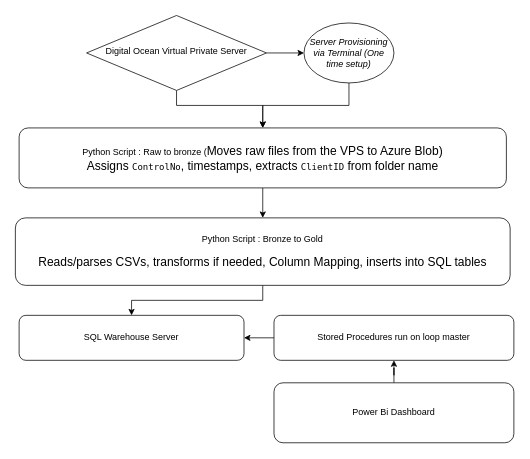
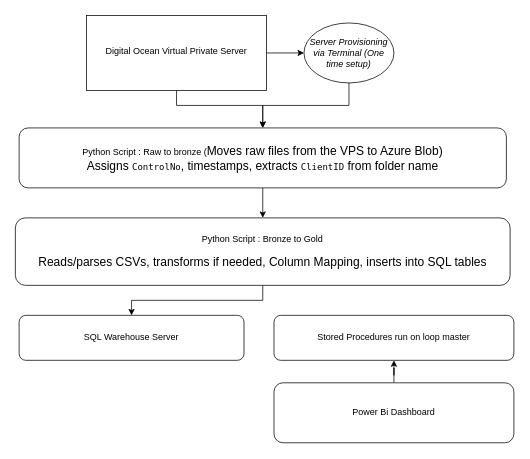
node "Digital Ocean Virtual Private Server": shape diamond -> rectangle
edge "Stored Procedures run on loop master" -> "SQL Warehouse Server": removed
